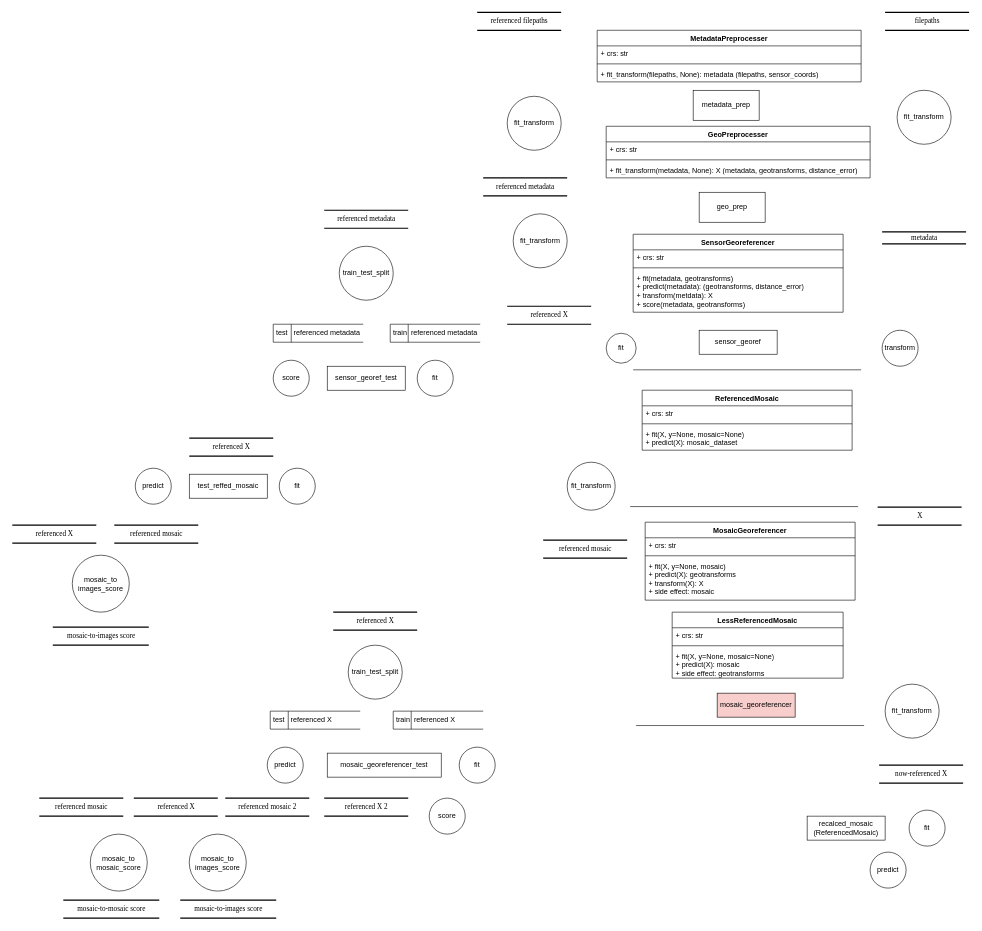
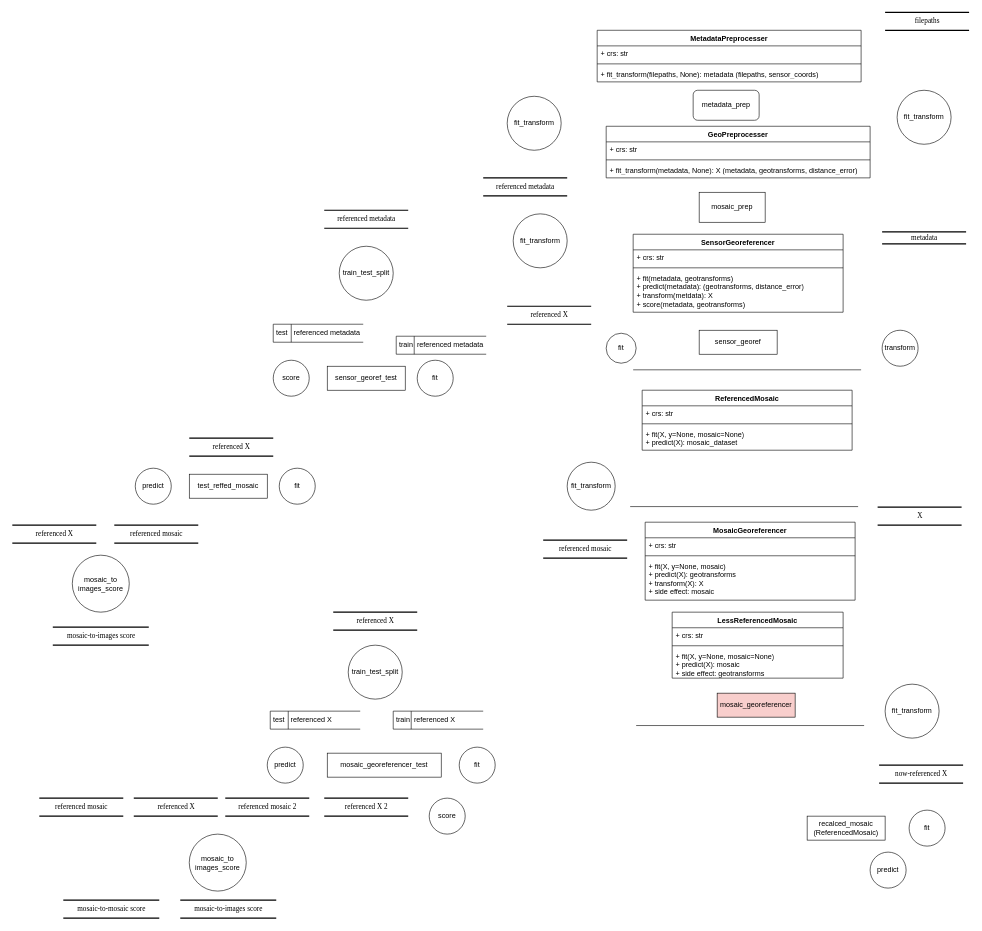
node "referenced filepaths": removed
node "metadata_prep": shape rectangle -> rounded rectangle
node "geo_prep": label "geo_prep" -> "mosaic_prep"
node "train referenced metadata": moved (435, 333) -> (441, 345)
node "mosaic_to mosaic_score": removed
